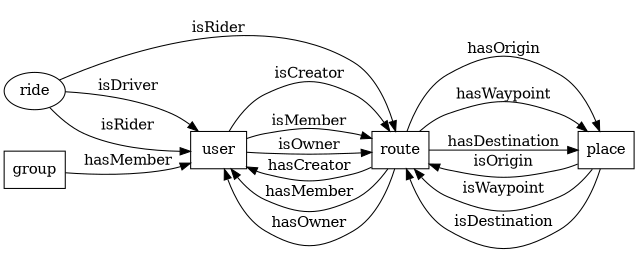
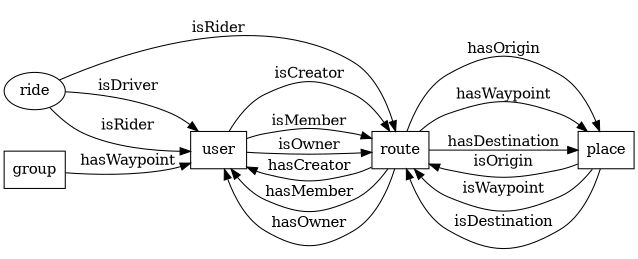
edge "group" -> "user": label "hasMember" -> "hasWaypoint"
